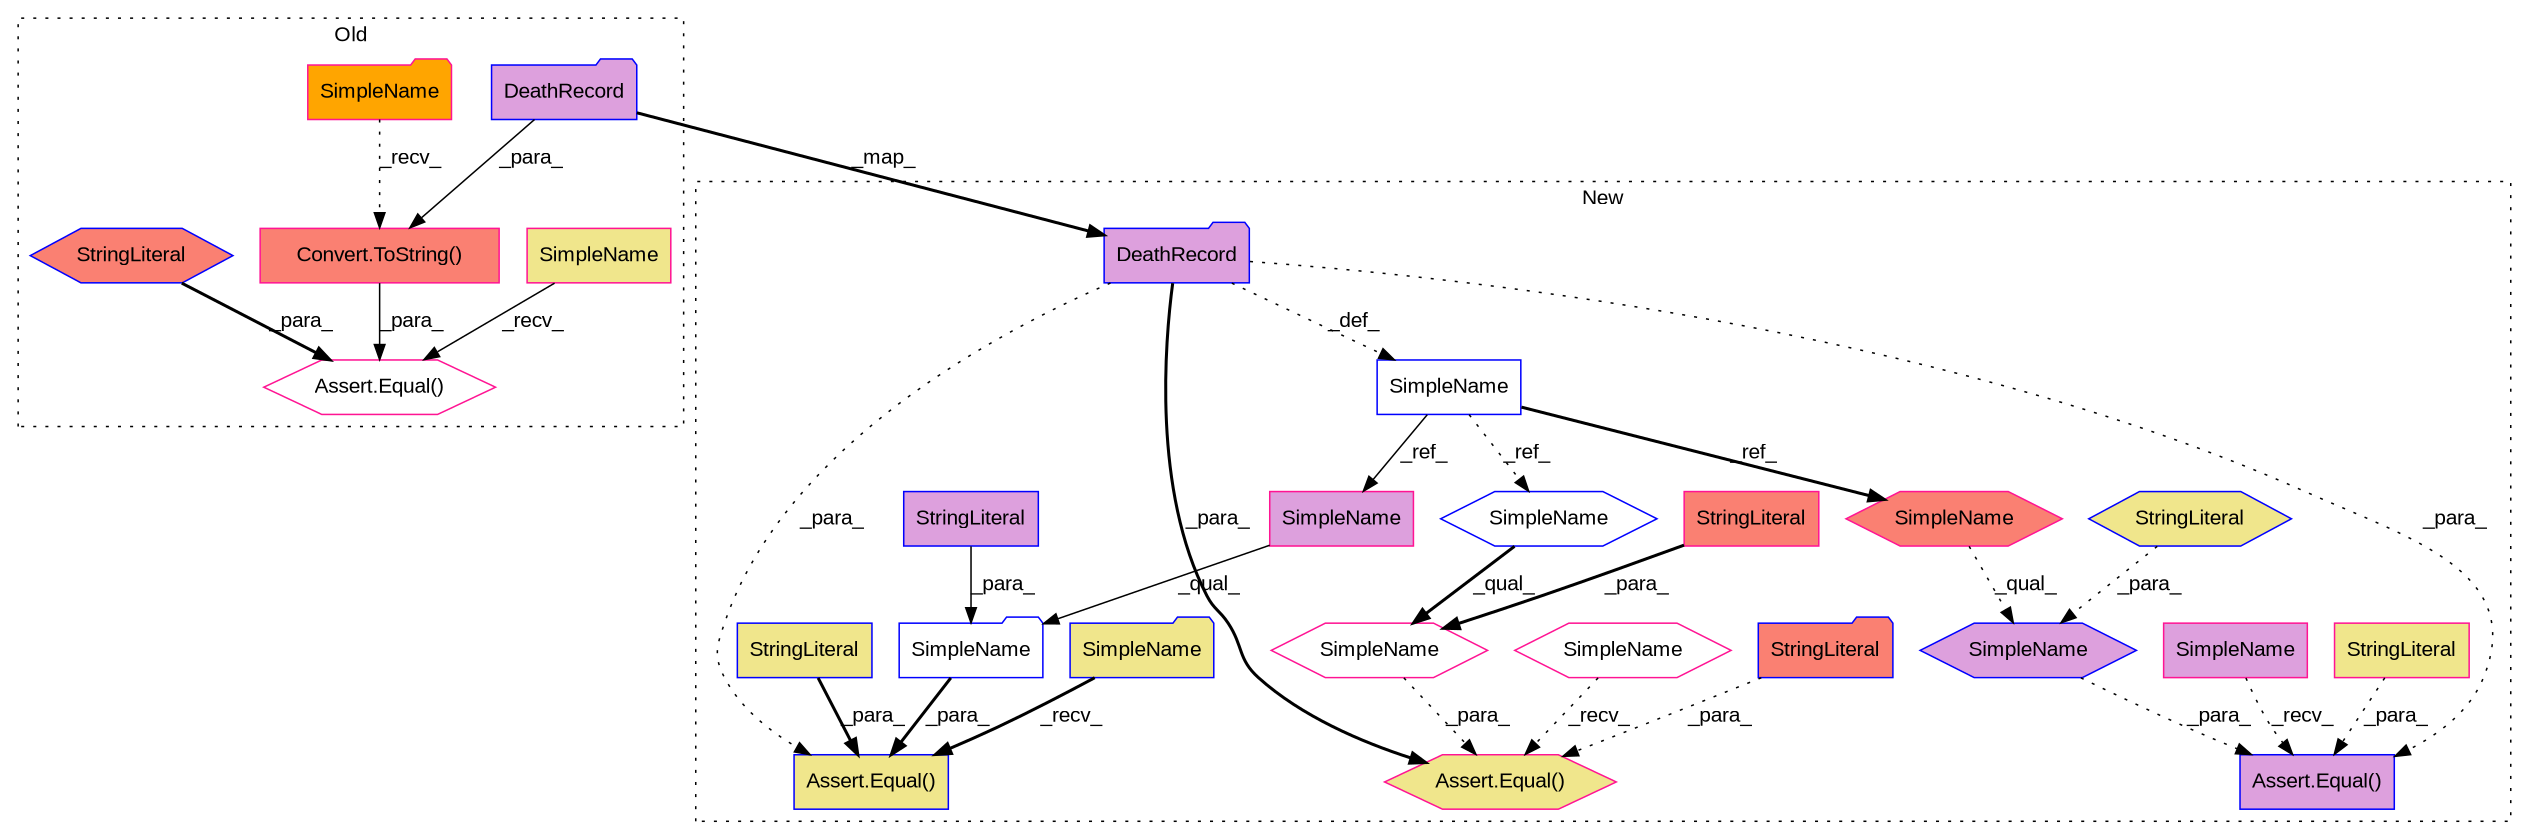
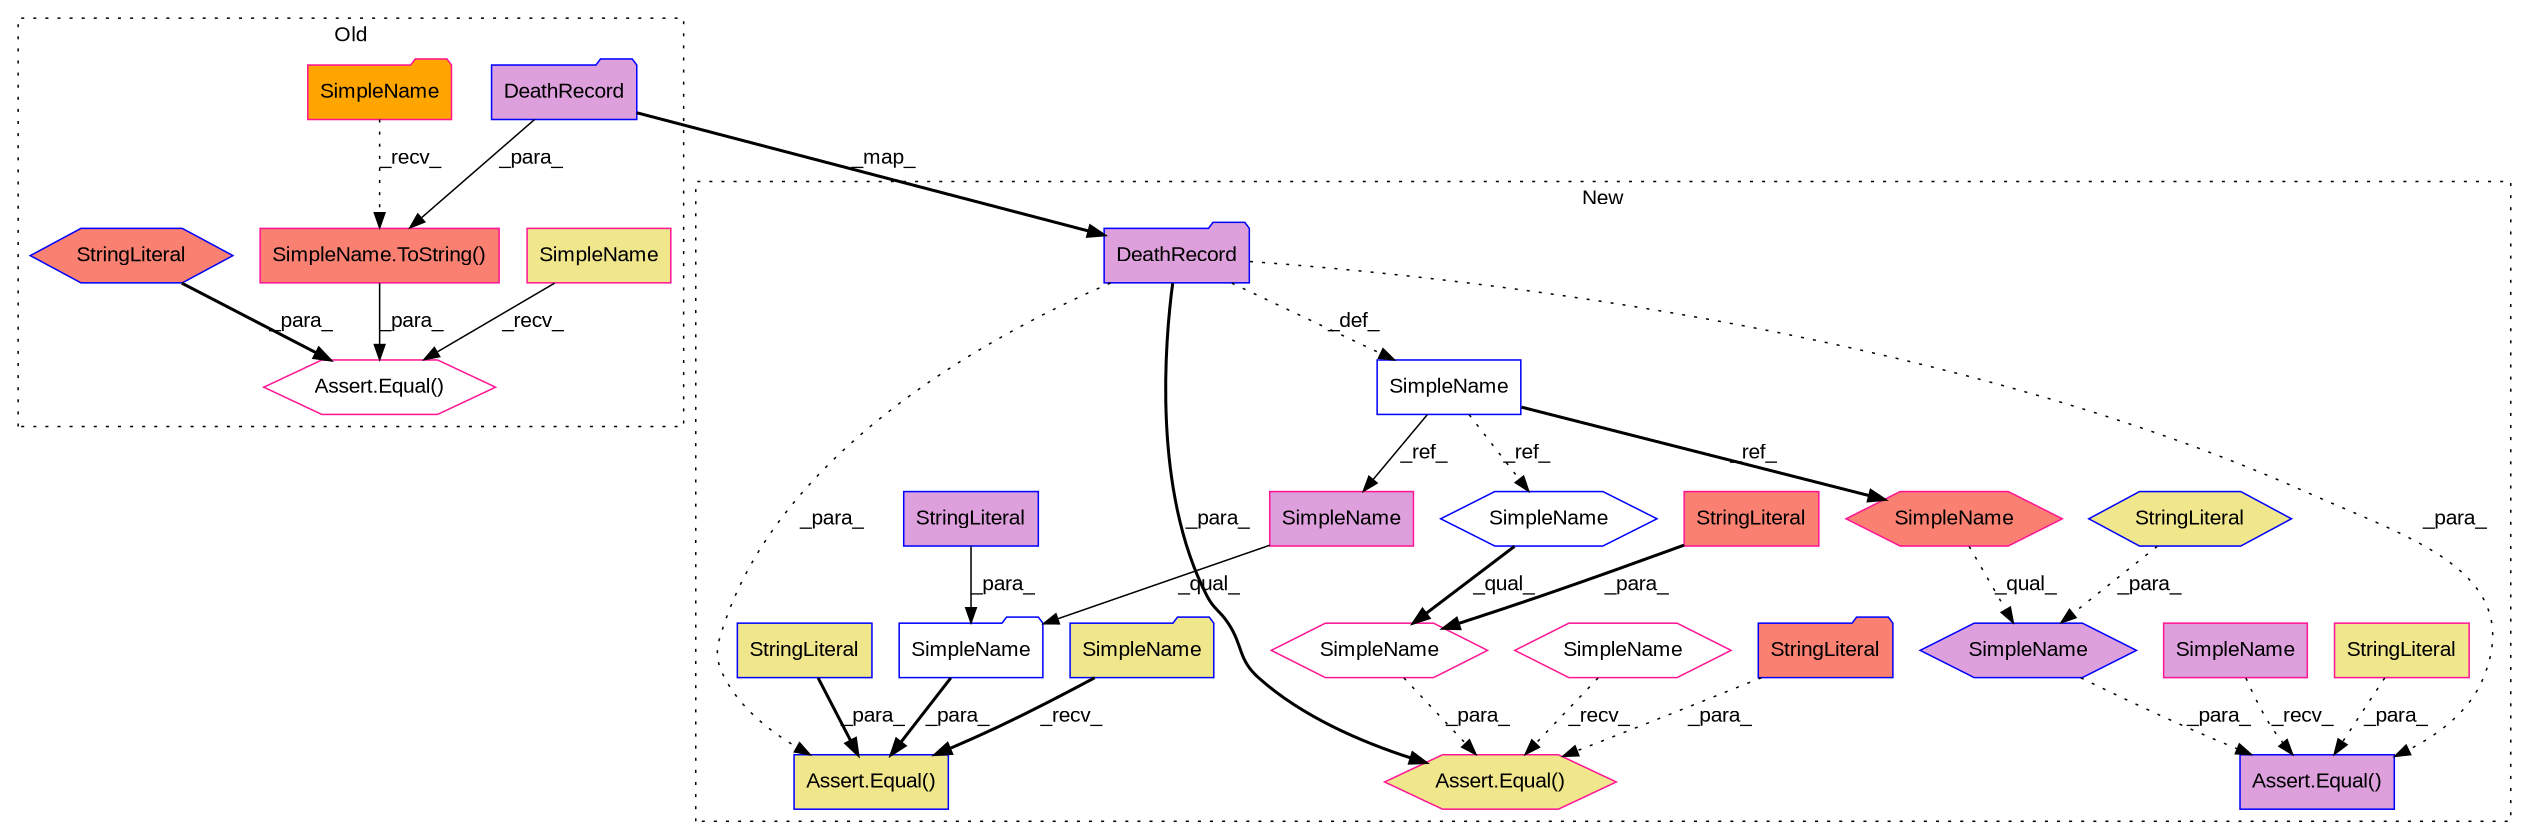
node "Convert.ToString()": label "Convert.ToString()" -> "SimpleName.ToString()"
